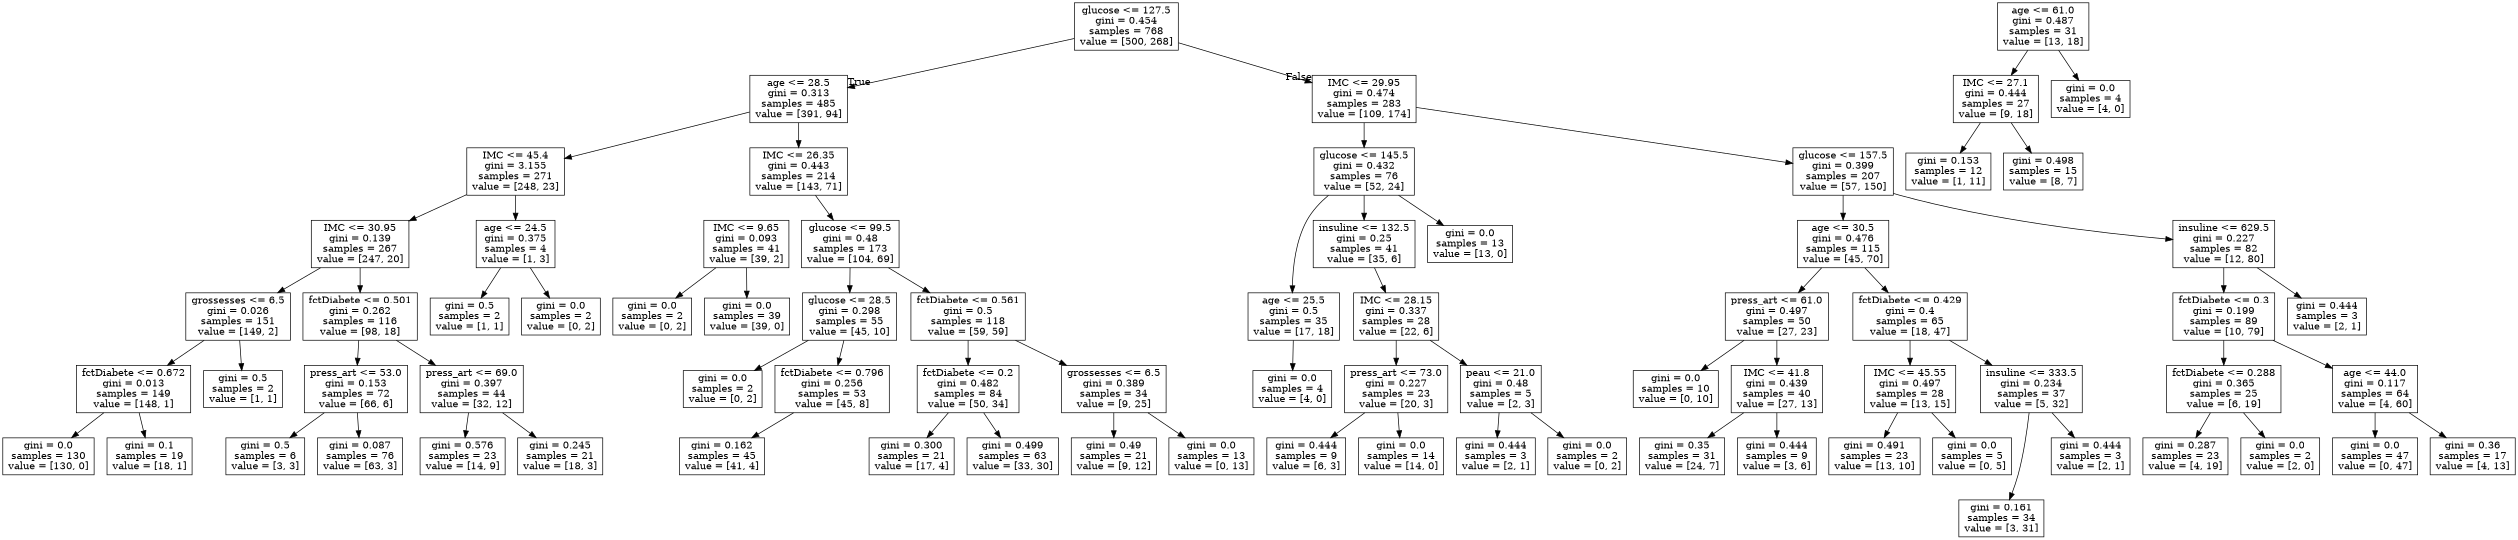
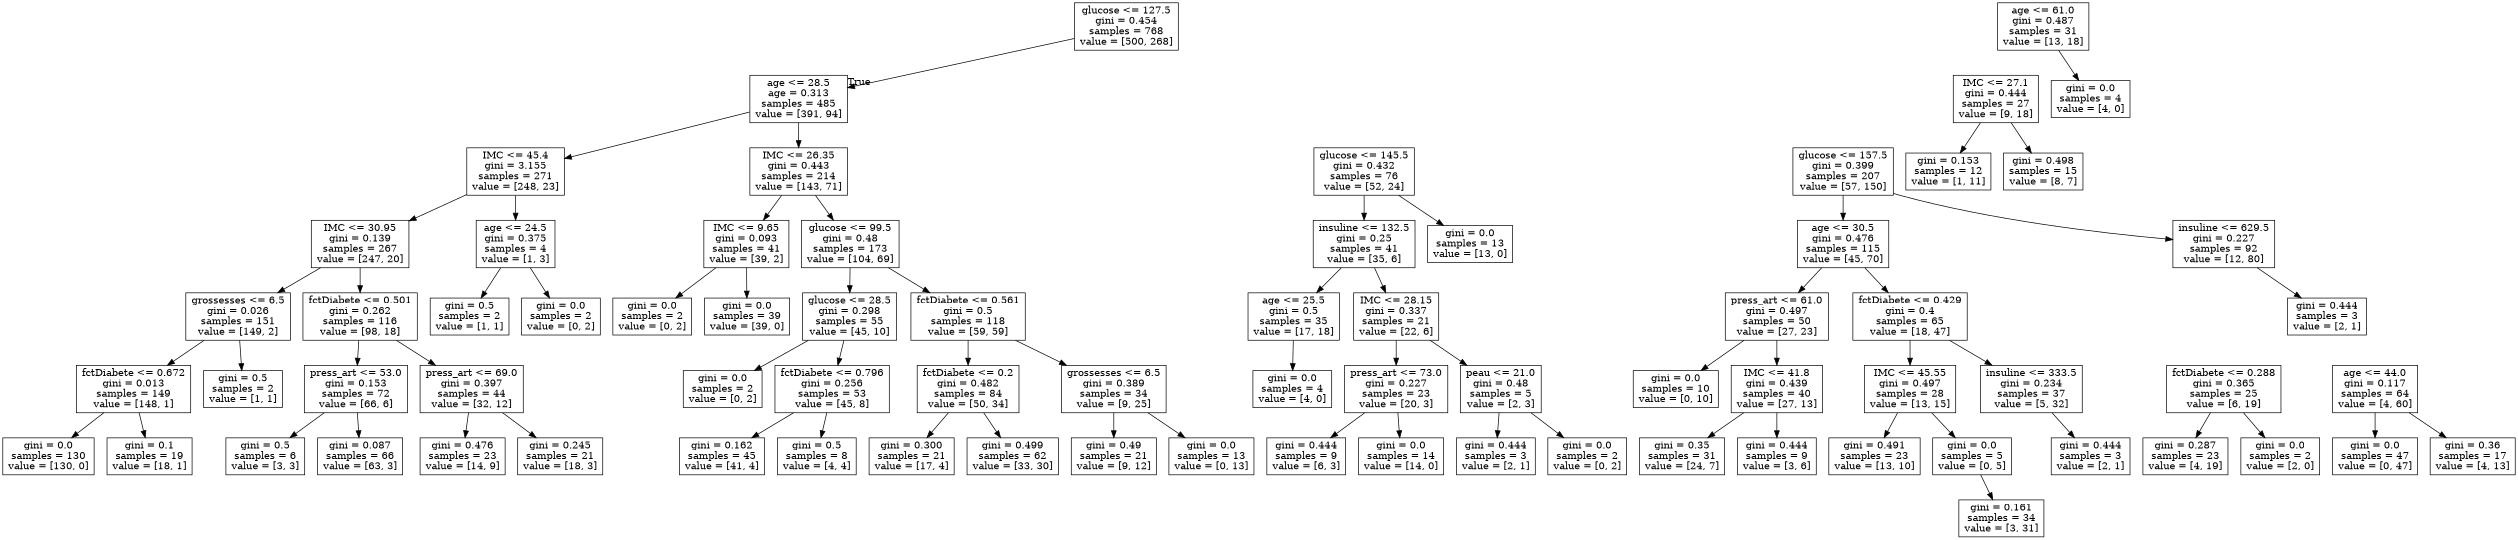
edge "age <= 61.0 gini = 0.487 samples = 31 value = [13, 18]" -> "IMC <= 27.1 gini = 0.444 samples = 27 value = [9, 18]": removed
node "age <= 28.5 gini = 0.313 samples = 485 value = [391, 94]": label "age <= 28.5 gini = 0.313 samples = 485 value = [391, 94]" -> "age <= 28.5 age = 0.313 samples = 485 value = [391, 94]"
node "IMC <= 29.95 gini = 0.474 samples = 283 value = [109, 174]": removed
edge "IMC <= 26.35 gini = 0.443 samples = 214 value = [143, 71]" -> "IMC <= 9.65 gini = 0.093 samples = 41 value = [39, 2]": added
edge "glucose <= 145.5 gini = 0.432 samples = 76 value = [52, 24]" -> "age <= 25.5 gini = 0.5 samples = 35 value = [17, 18]": now "insuline <= 132.5 gini = 0.25 samples = 41 value = [35, 6]" -> "age <= 25.5 gini = 0.5 samples = 35 value = [17, 18]"
node "insuline <= 629.5 gini = 0.227 samples = 82 value = [12, 80]": label "insuline <= 629.5 gini = 0.227 samples = 82 value = [12, 80]" -> "insuline <= 629.5 gini = 0.227 samples = 92 value = [12, 80]"
node "IMC <= 28.15 gini = 0.337 samples = 28 value = [22, 6]": label "IMC <= 28.15 gini = 0.337 samples = 28 value = [22, 6]" -> "IMC <= 28.15 gini = 0.337 samples = 21 value = [22, 6]"
node "fctDiabete <= 0.3 gini = 0.199 samples = 89 value = [10, 79]": removed
edge "insuline <= 333.5 gini = 0.234 samples = 37 value = [5, 32]" -> "gini = 0.161 samples = 34 value = [3, 31]": now "gini = 0.0 samples = 5 value = [0, 5]" -> "gini = 0.161 samples = 34 value = [3, 31]"
node "gini = 0.087 samples = 76 value = [63, 3]": label "gini = 0.087 samples = 76 value = [63, 3]" -> "gini = 0.087 samples = 66 value = [63, 3]"
node "gini = 0.576 samples = 23 value = [14, 9]": label "gini = 0.576 samples = 23 value = [14, 9]" -> "gini = 0.476 samples = 23 value = [14, 9]"
node "gini = 0.5 samples = 8 value = [4, 4]": added
node "gini = 0.499 samples = 63 value = [33, 30]": label "gini = 0.499 samples = 63 value = [33, 30]" -> "gini = 0.499 samples = 62 value = [33, 30]"
